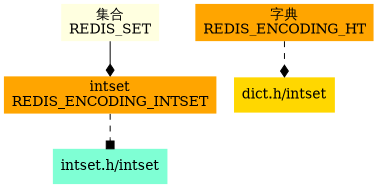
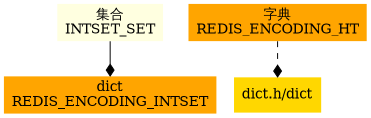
node "集合 REDIS_SET": label "集合 REDIS_SET" -> "集合 INTSET_SET"
node "intset REDIS_ENCODING_INTSET": label "intset REDIS_ENCODING_INTSET" -> "dict REDIS_ENCODING_INTSET"
node "dict.h/intset": label "dict.h/intset" -> "dict.h/dict"
node "intset.h/intset": removed
